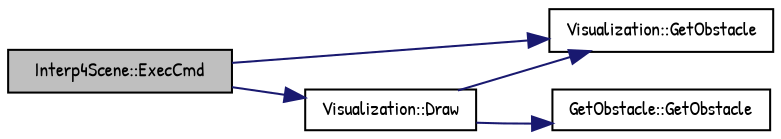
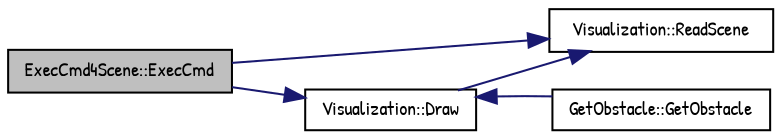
node "Visualization::GetObstacle": label "Visualization::GetObstacle" -> "Visualization::ReadScene"
node "Interp4Scene::ExecCmd": label "Interp4Scene::ExecCmd" -> "ExecCmd4Scene::ExecCmd"
edge "Visualization::Draw" -> "GetObstacle::GetObstacle": reversed
